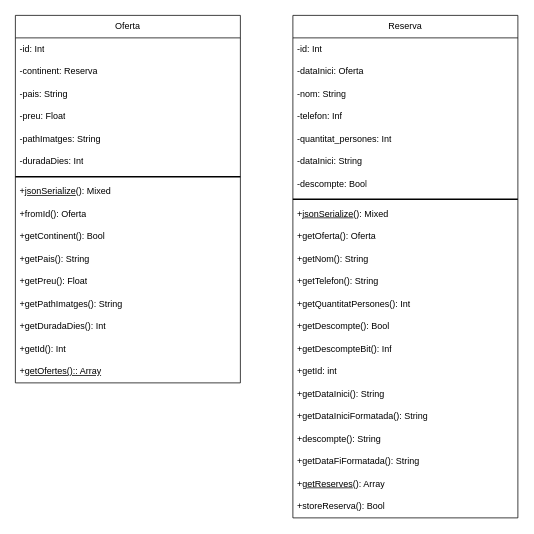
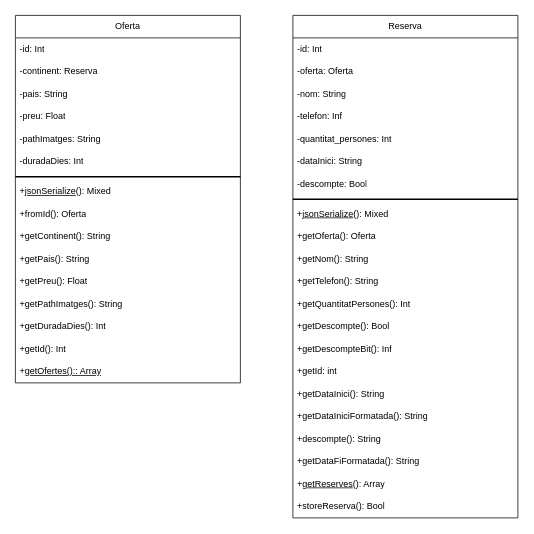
node "-dataInici: Oferta": label "-dataInici: Oferta" -> "-oferta: Oferta"
node "+getContinent(): Bool": label "+getContinent(): Bool" -> "+getContinent(): String"
